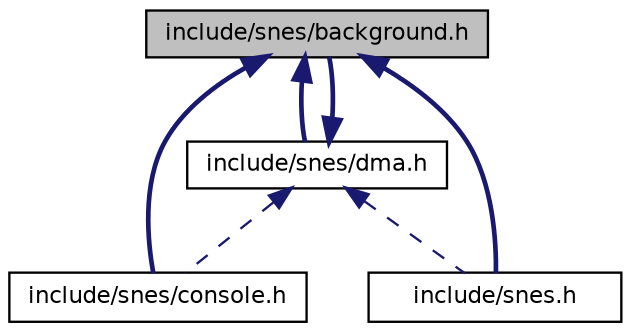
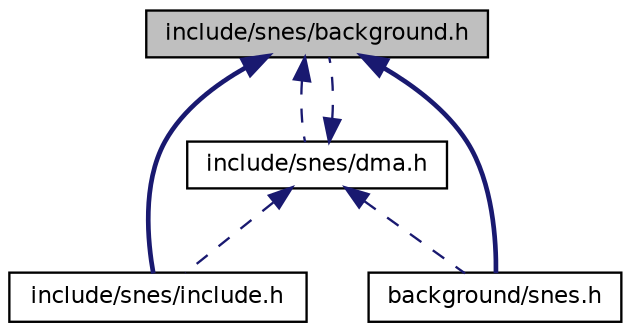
edge "include/snes/background.h" -> "include/snes/dma.h": style bold -> dashed
edge "include/snes/dma.h" -> "include/snes/background.h": style bold -> dashed
node "include/snes/console.h": label "include/snes/console.h" -> "include/snes/include.h"
node "include/snes.h": label "include/snes.h" -> "background/snes.h"
